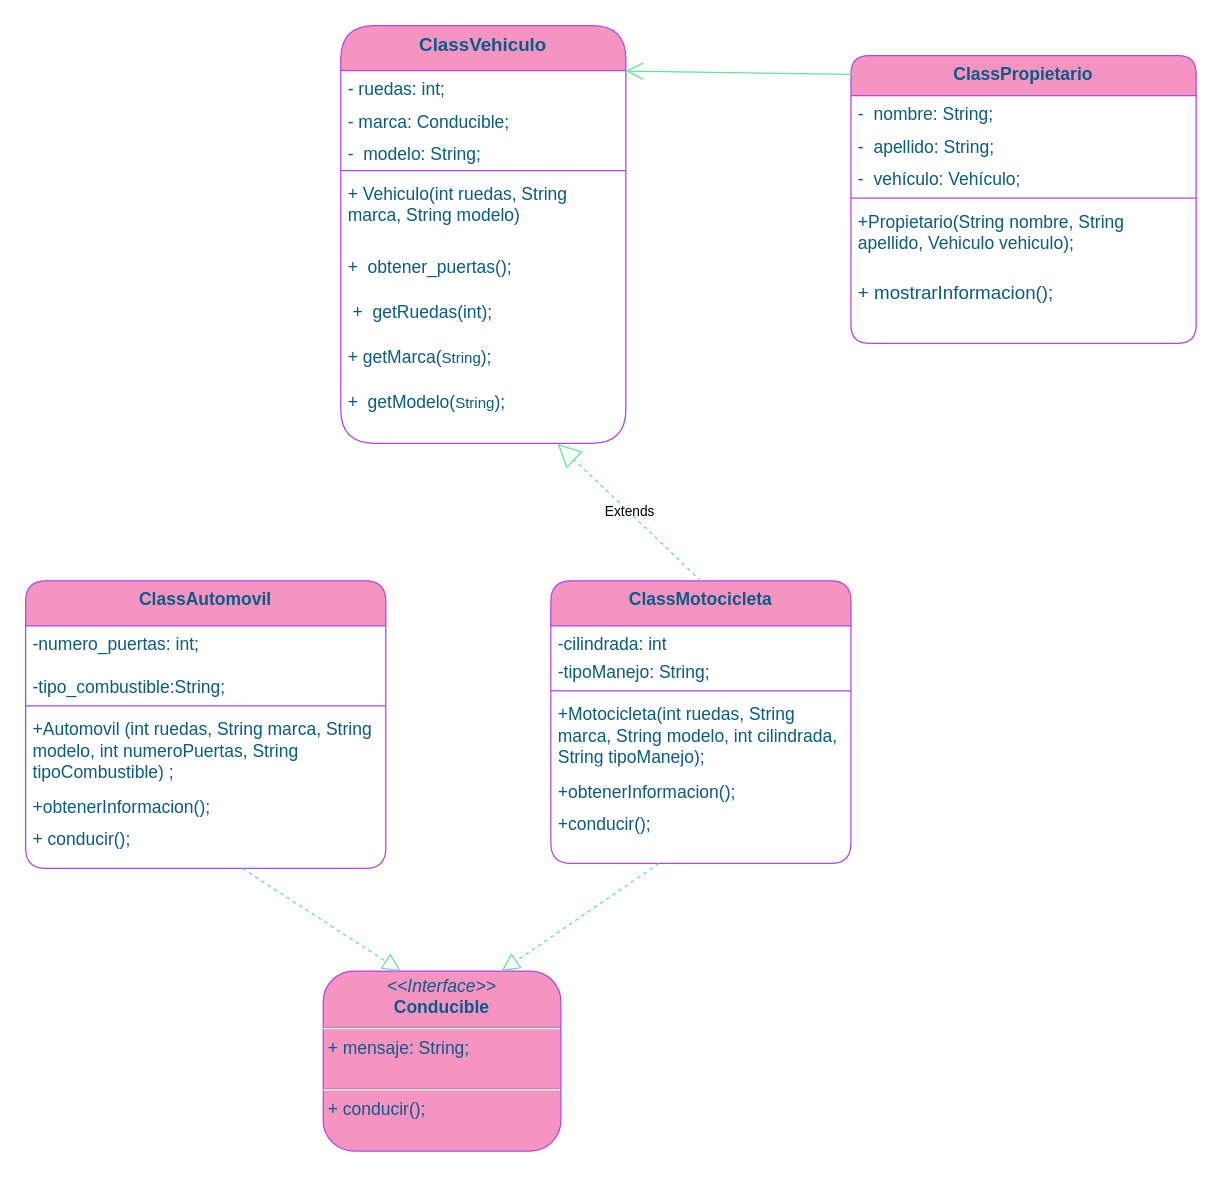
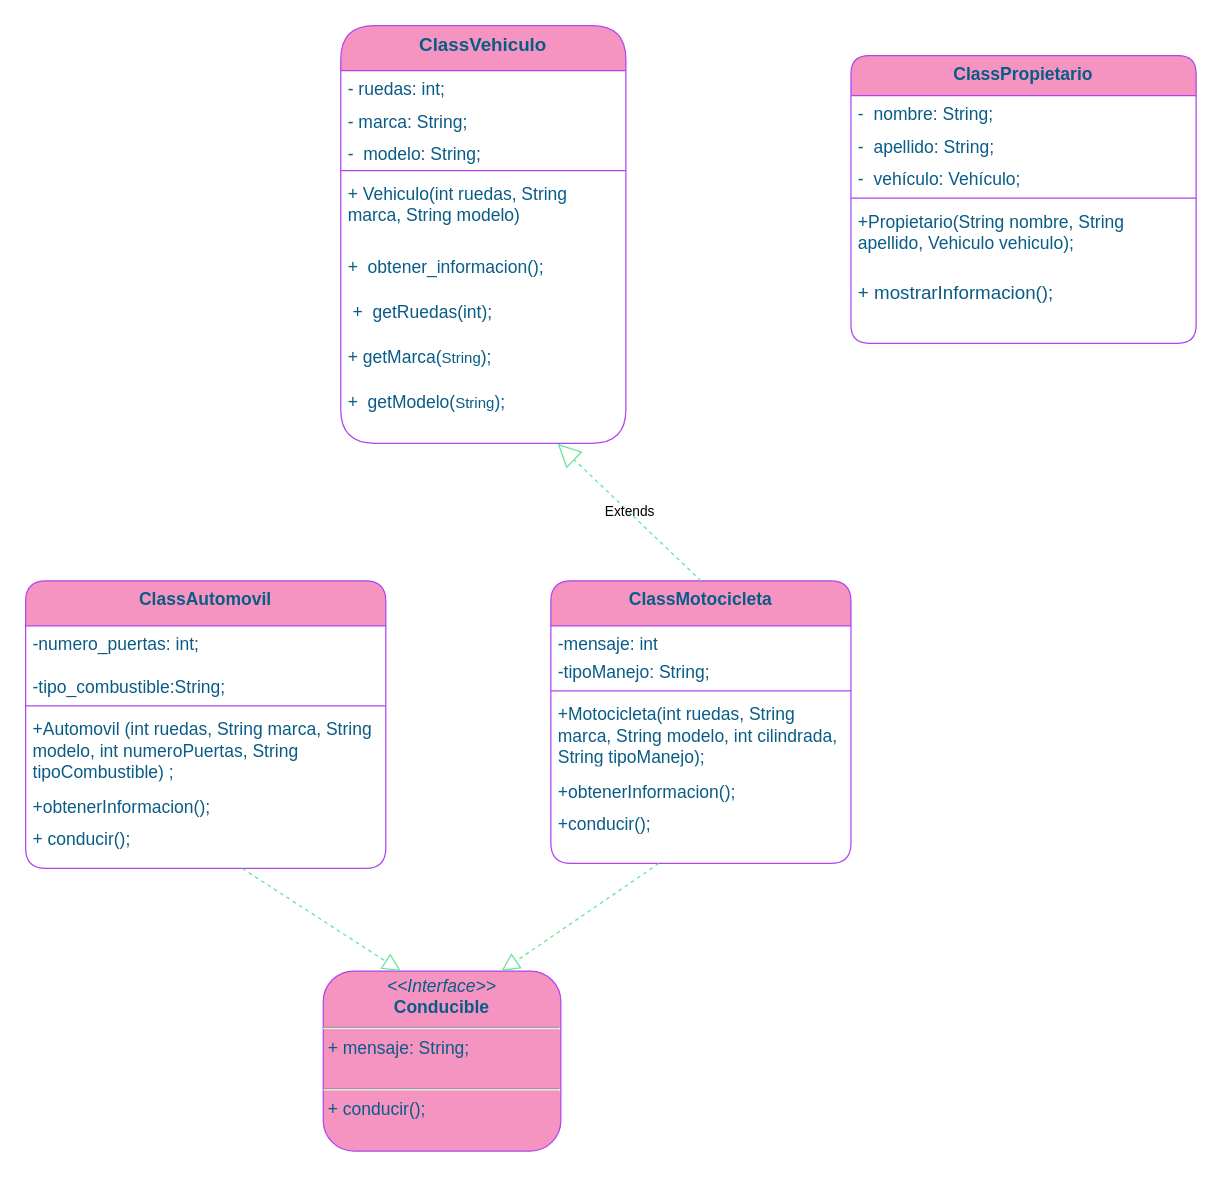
edge "ClassPropietario" -> "- ruedas: int;": removed
node "- marca: Conducible;": label "- marca: Conducible;" -> "- marca: String;"
node "+ obtener_puertas();": label "+ obtener_puertas();" -> "+ obtener_informacion();"
node "-cilindrada: int": label "-cilindrada: int" -> "-mensaje: int"
